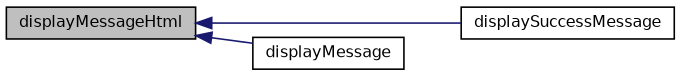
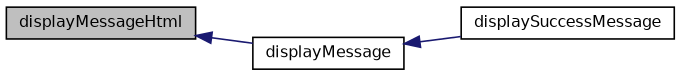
edge "displaySuccessMessage" -> "displayMessageHtml": now "displaySuccessMessage" -> "displayMessage"
